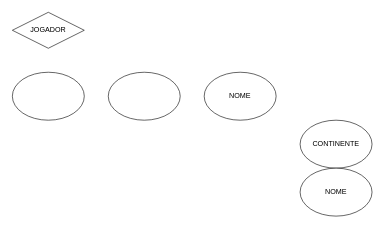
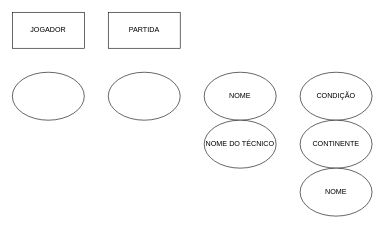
node "JOGADOR": shape diamond -> rectangle
node "PARTIDA": added
node "CONDIÇÃO": added
node "NOME DO TÉCNICO": added
